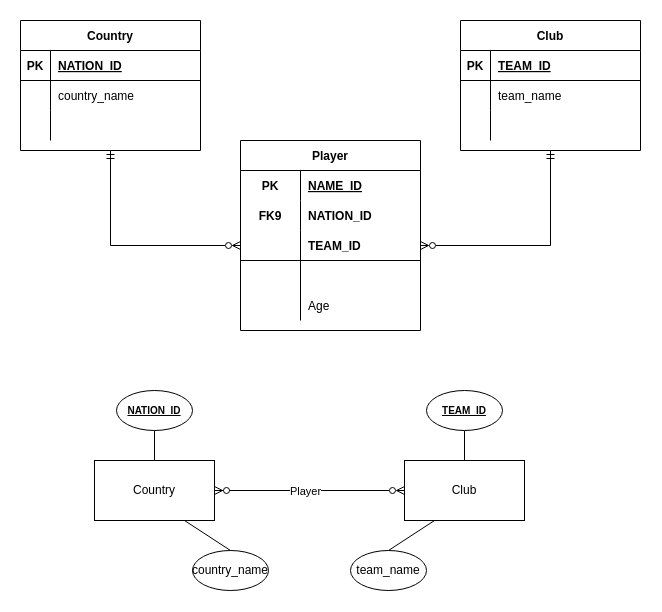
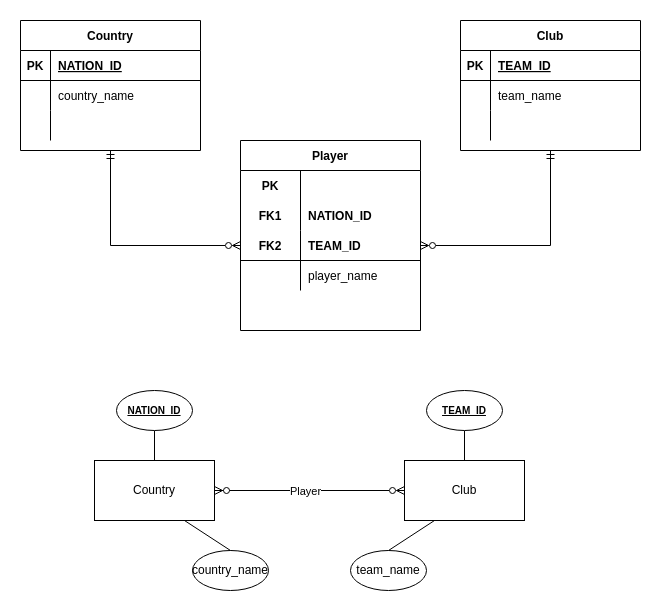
node "NAME_ID": removed
node "FK9": label "FK9" -> "FK1"
node "FK2": added
node "player_name": added
node "Age": removed
